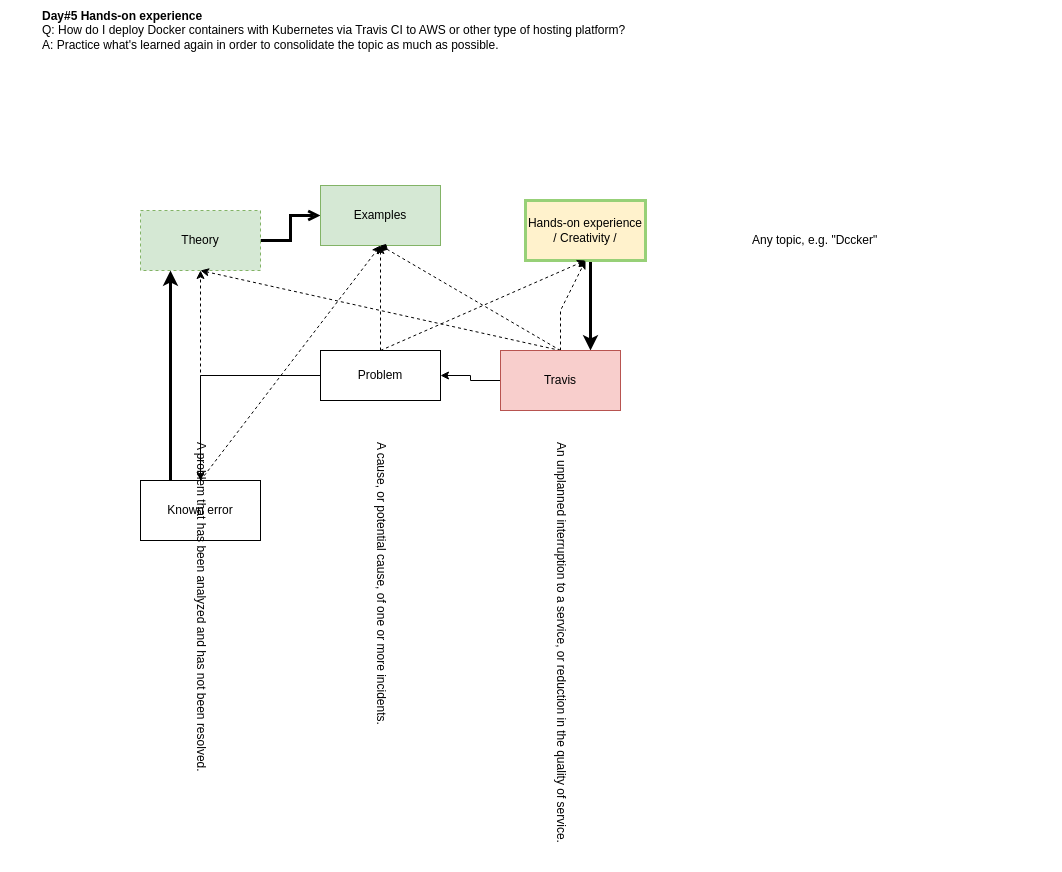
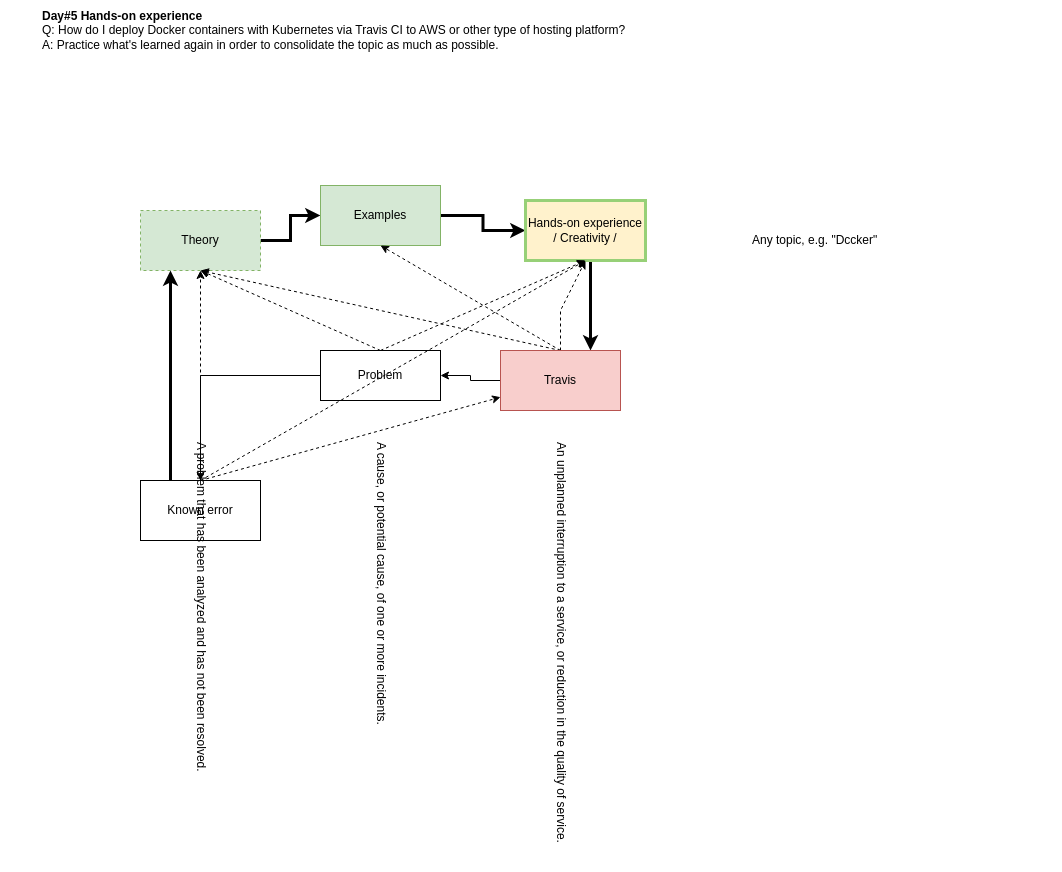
edge "Theory" -> "Examples": arrowhead open -> classic
edge "Examples" -> "Hands-on experience / Creativity /": added
edge "Travis" -> "Examples": arrowhead diamond -> classic
edge "Problem" -> "Examples": removed
edge "Problem" -> "Theory": added
edge "Known error" -> "Hands-on experience / Creativity /": added
edge "Known error" -> "Examples": now "Known error" -> "Travis"
